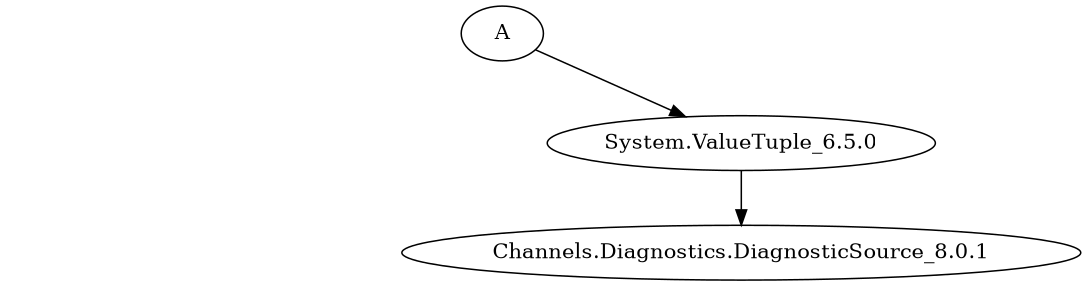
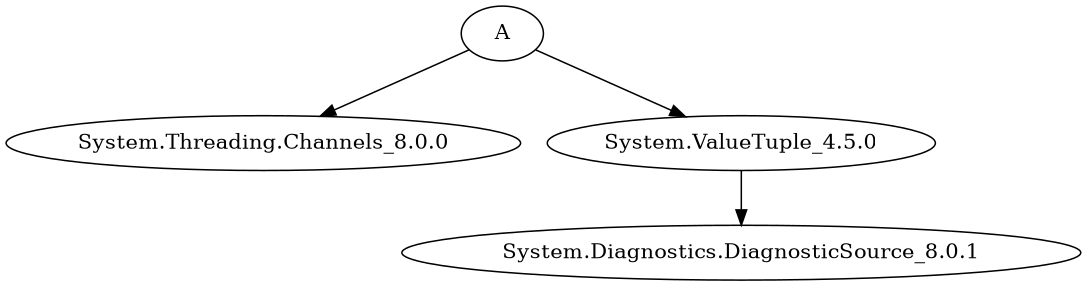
node "System.Threading.Channels_8.0.0": added
node "System.ValueTuple_6.5.0": label "System.ValueTuple_6.5.0" -> "System.ValueTuple_4.5.0"
node "Channels.Diagnostics.DiagnosticSource_8.0.1": label "Channels.Diagnostics.DiagnosticSource_8.0.1" -> "System.Diagnostics.DiagnosticSource_8.0.1"
